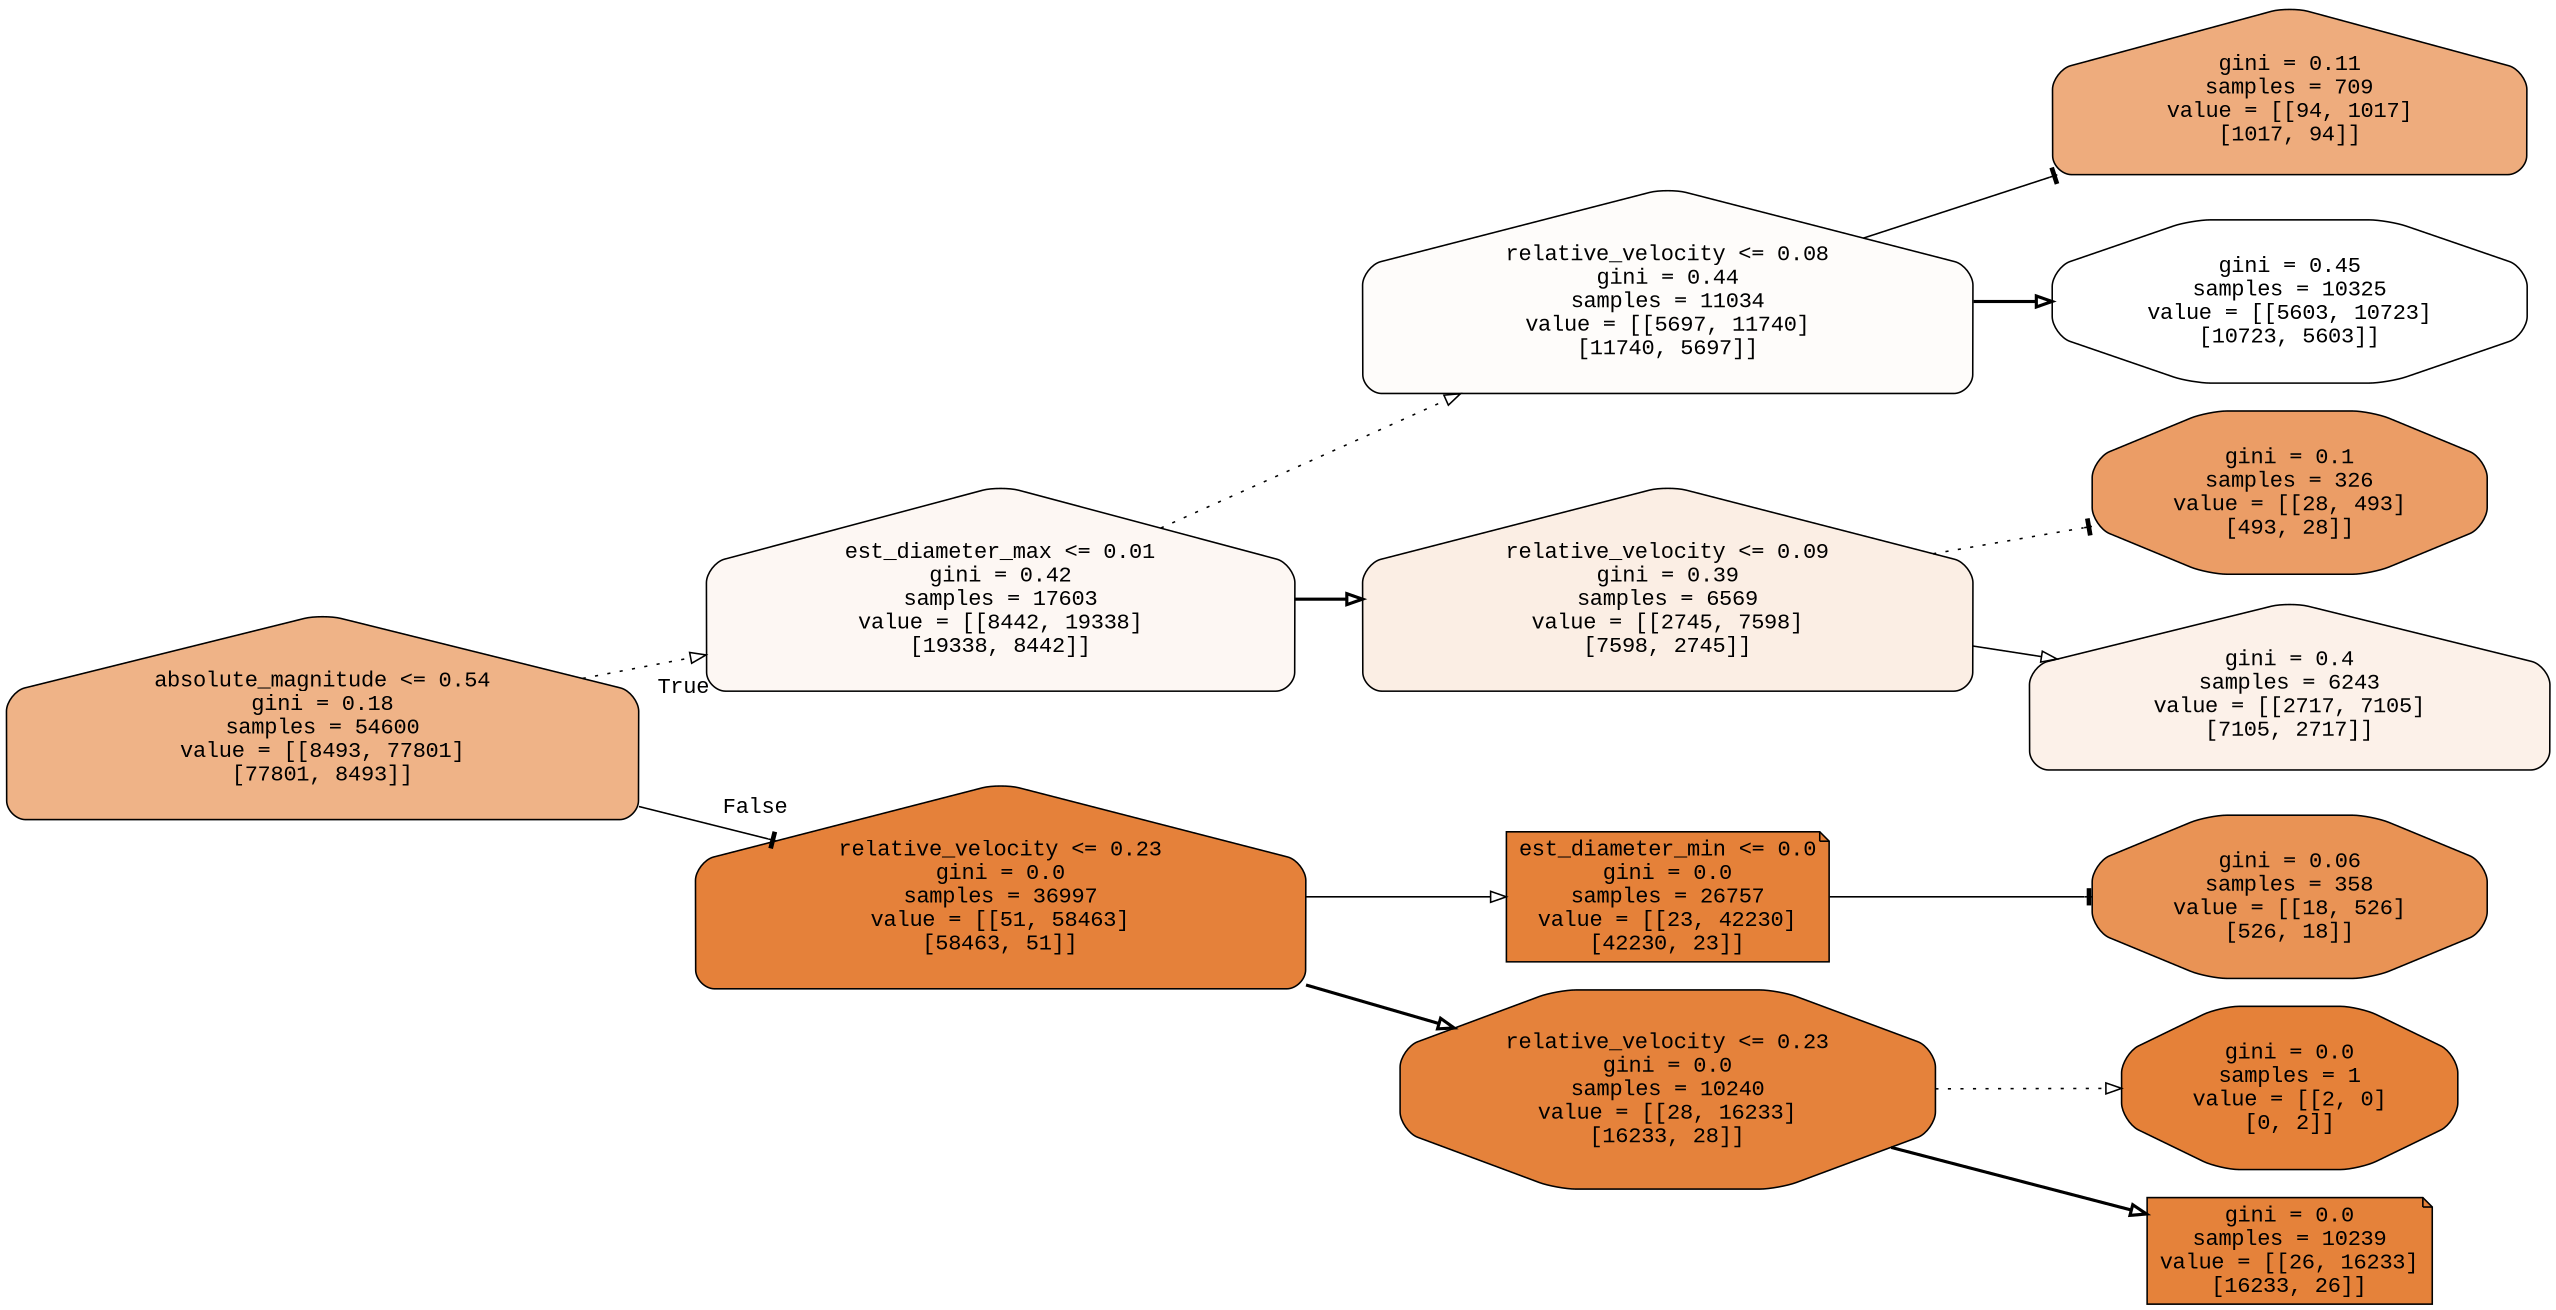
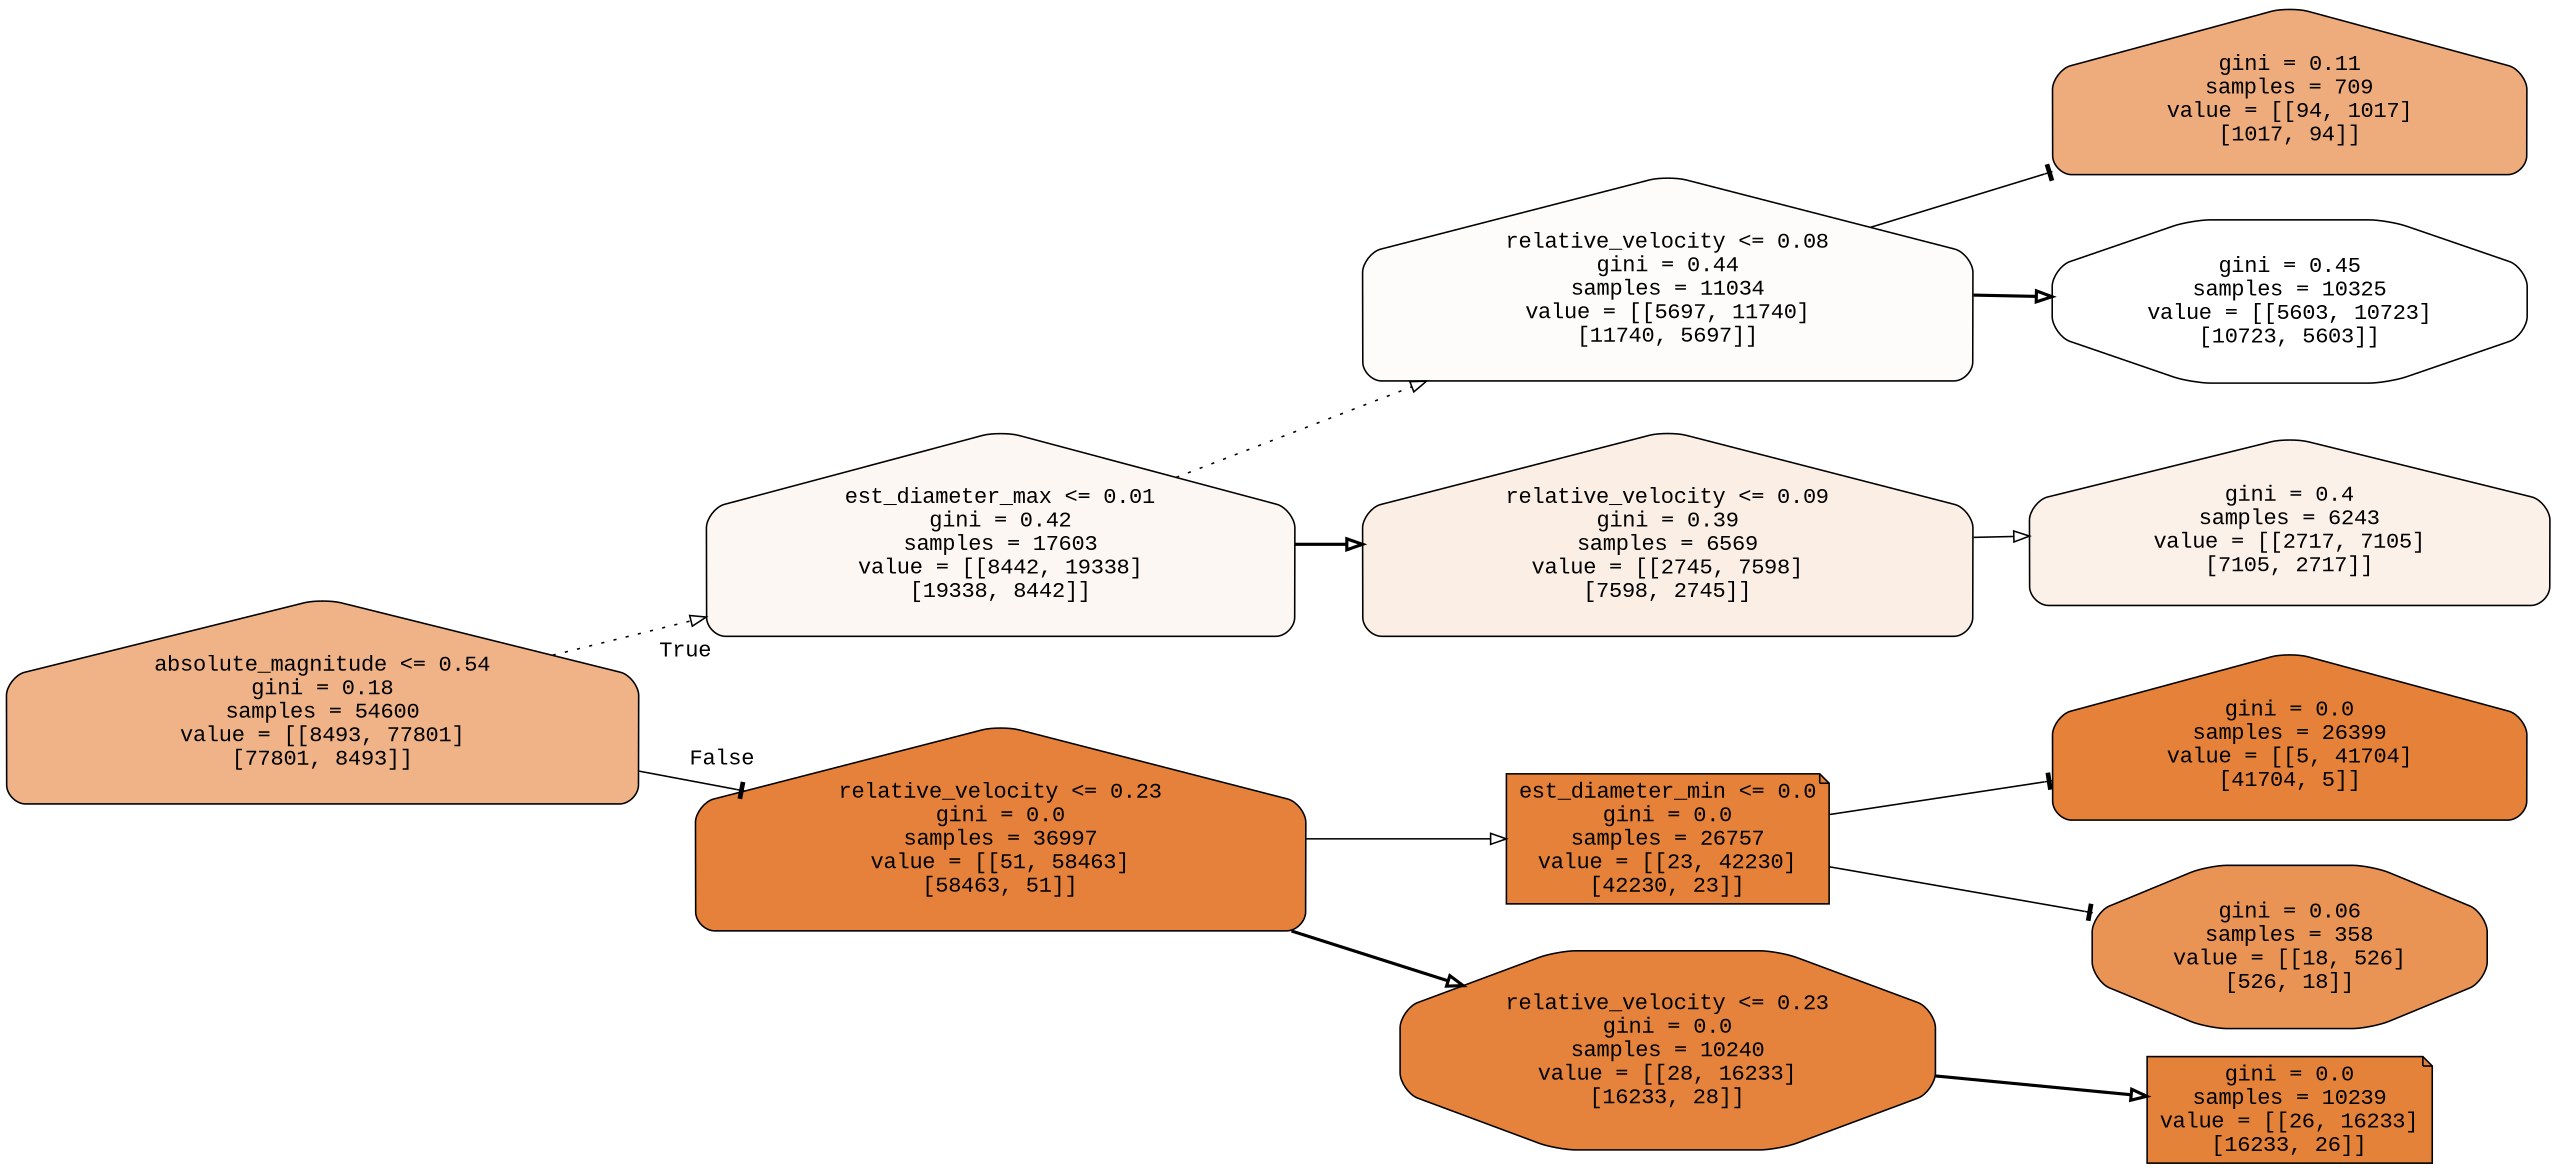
node "gini = 0.1 samples = 326 value = [[28, 493] [493, 28]]": removed
node "gini = 0.0 samples = 26399 value = [[5, 41704] [41704, 5]]": added
node "gini = 0.0 samples = 1 value = [[2, 0] [0, 2]]": removed
